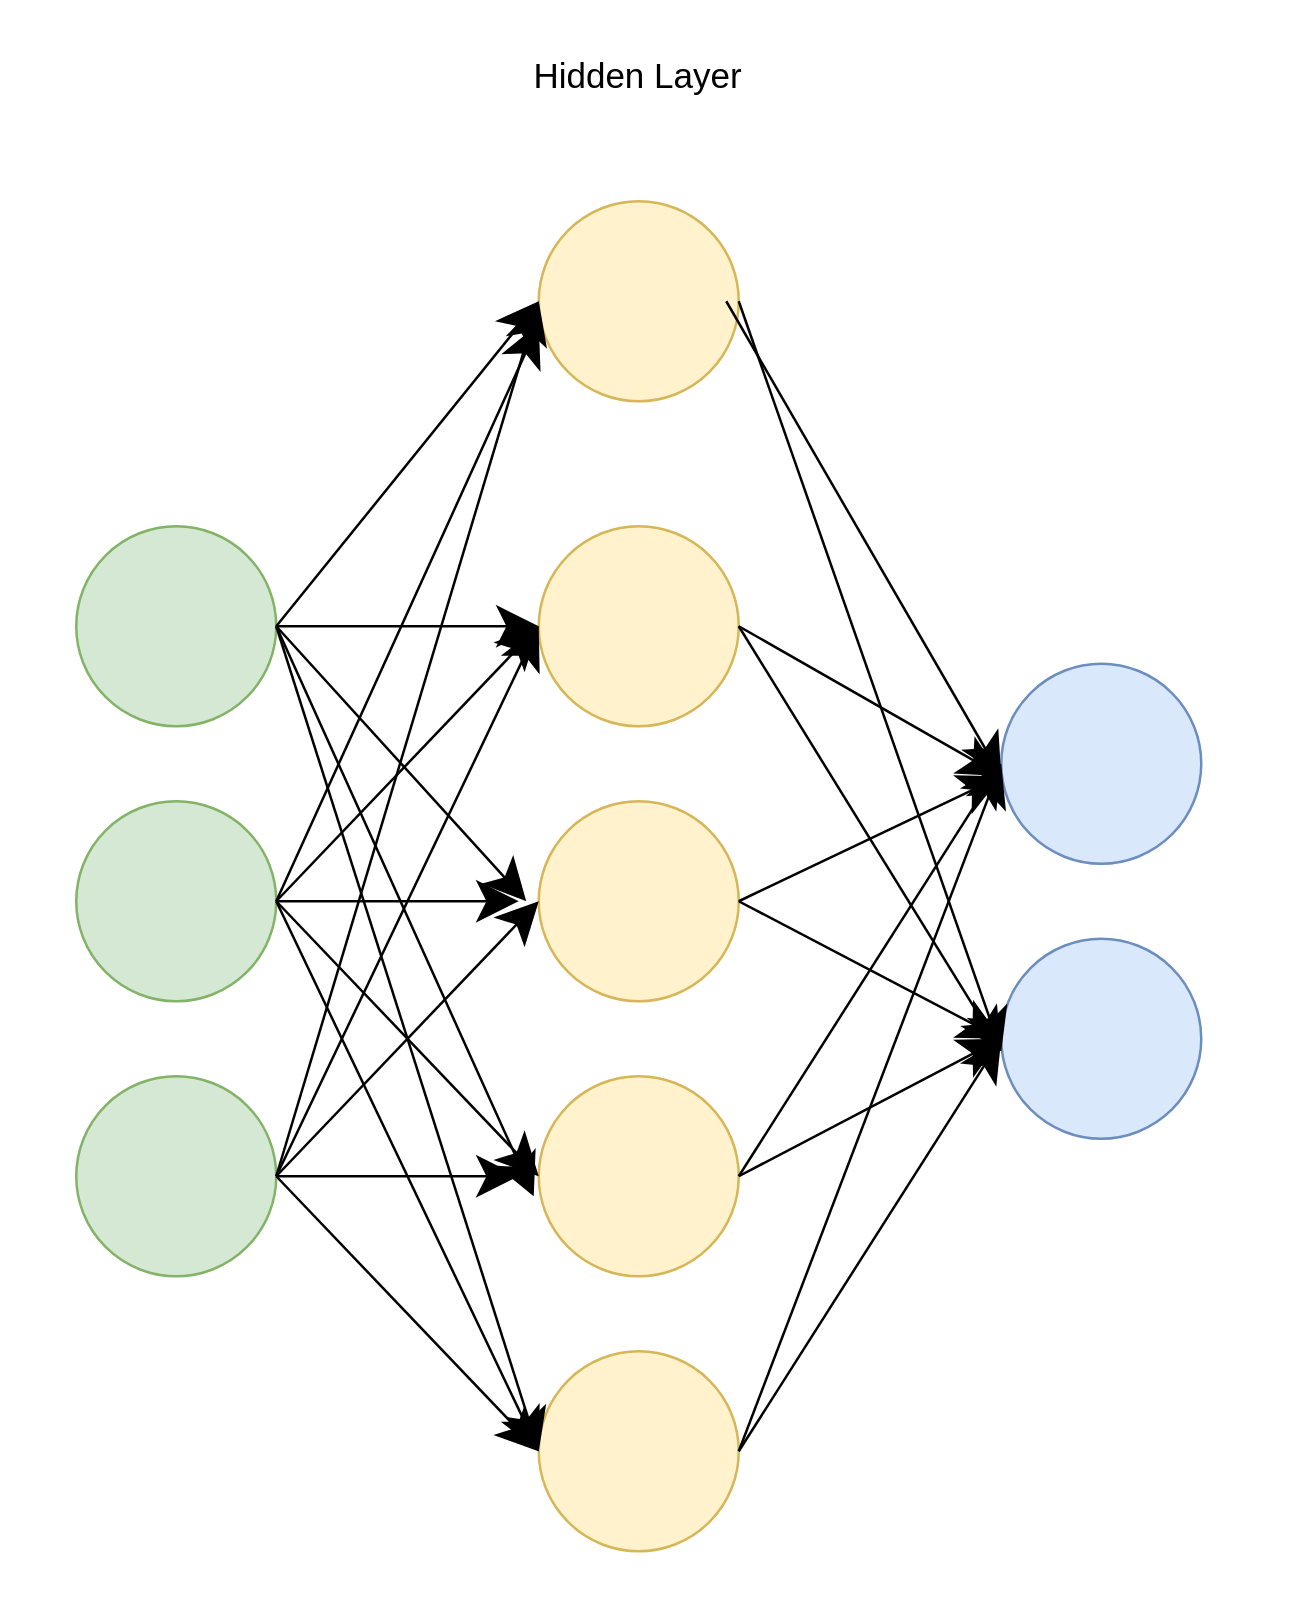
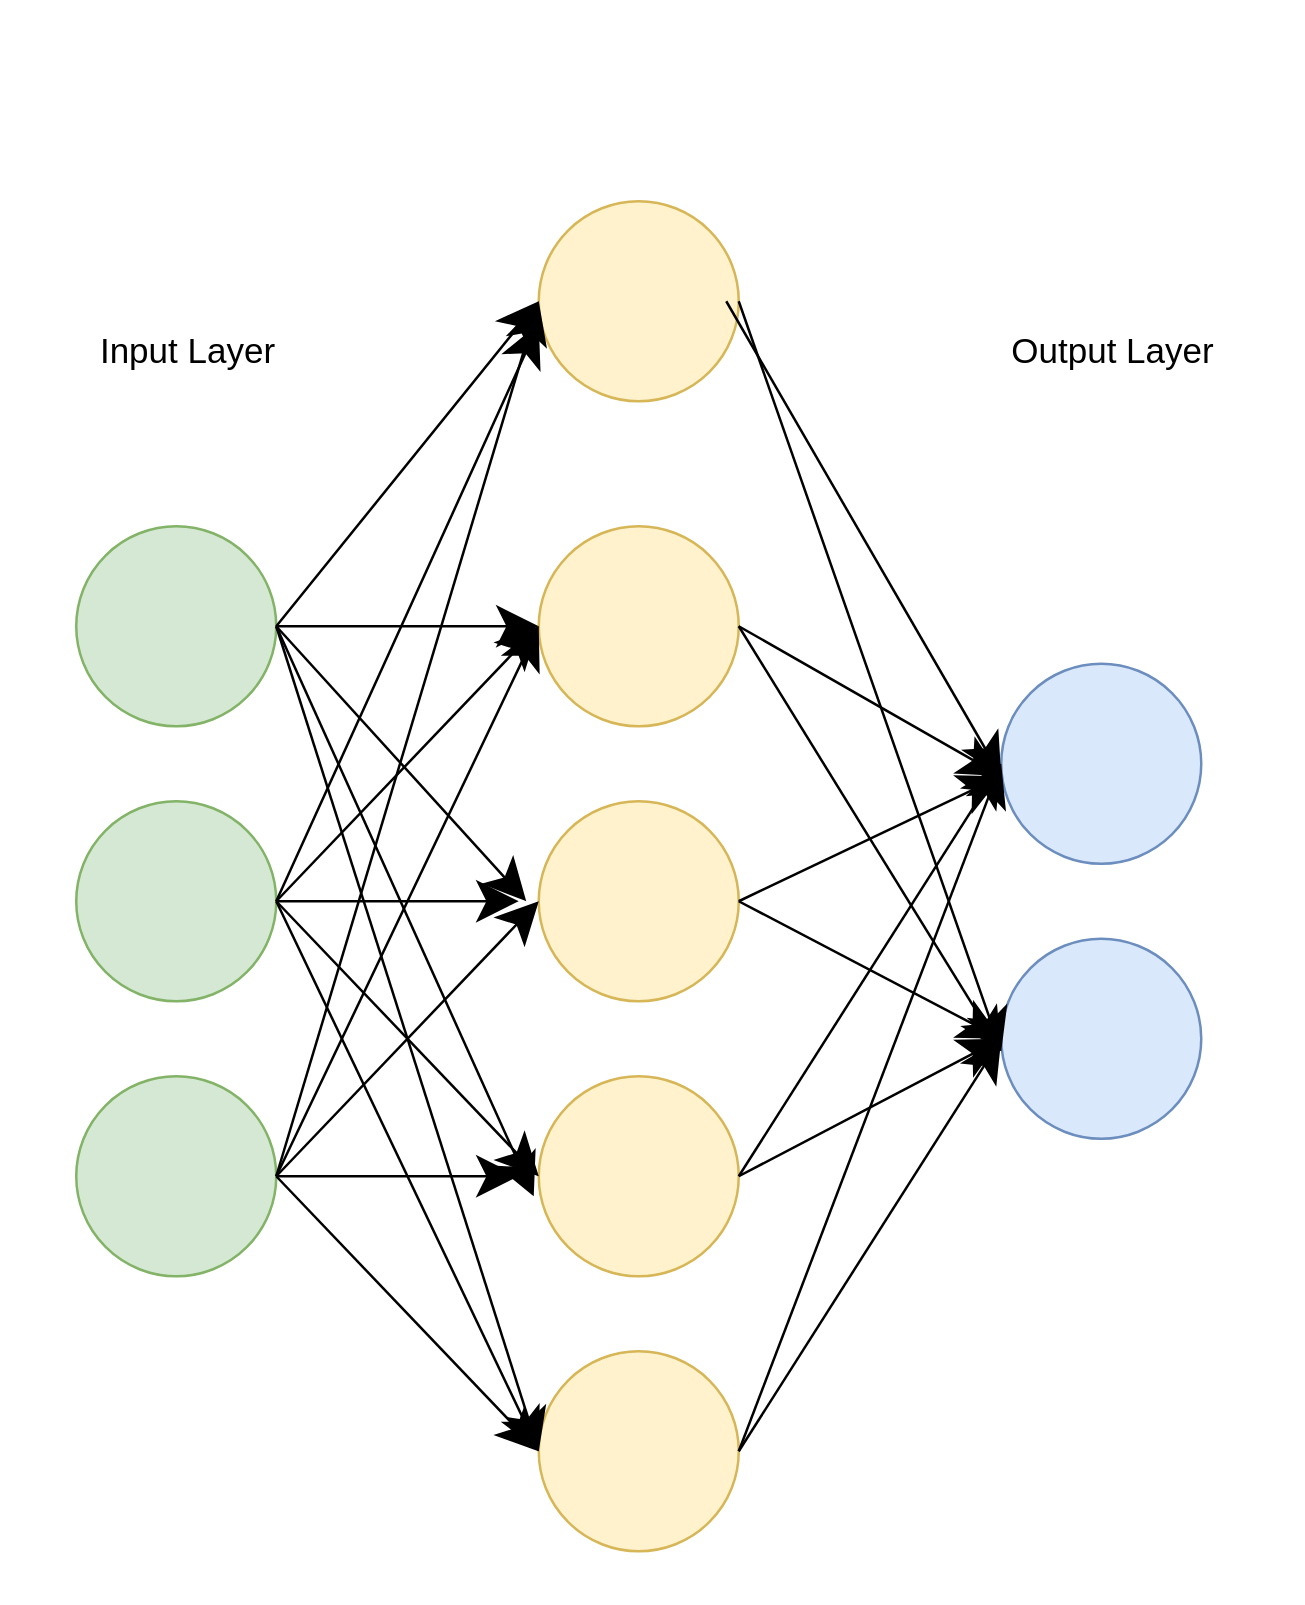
node "Hidden Layer": removed
node "Input Layer": added
node "Output Layer": added
